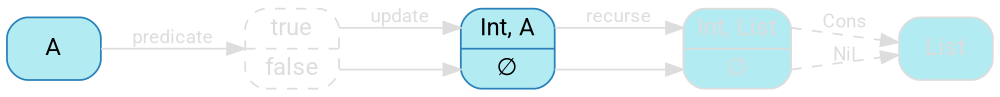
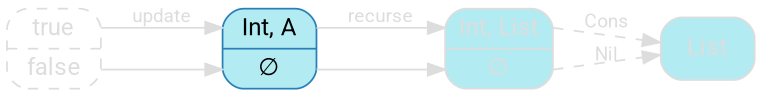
node "A": removed
